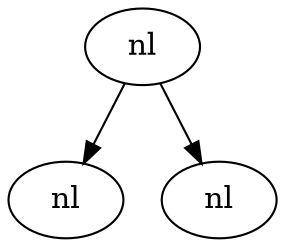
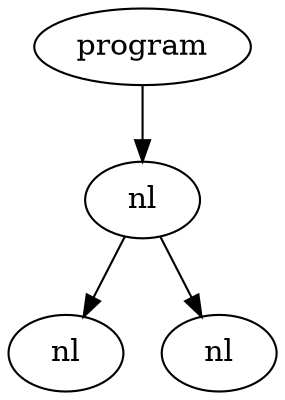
node "program": added
